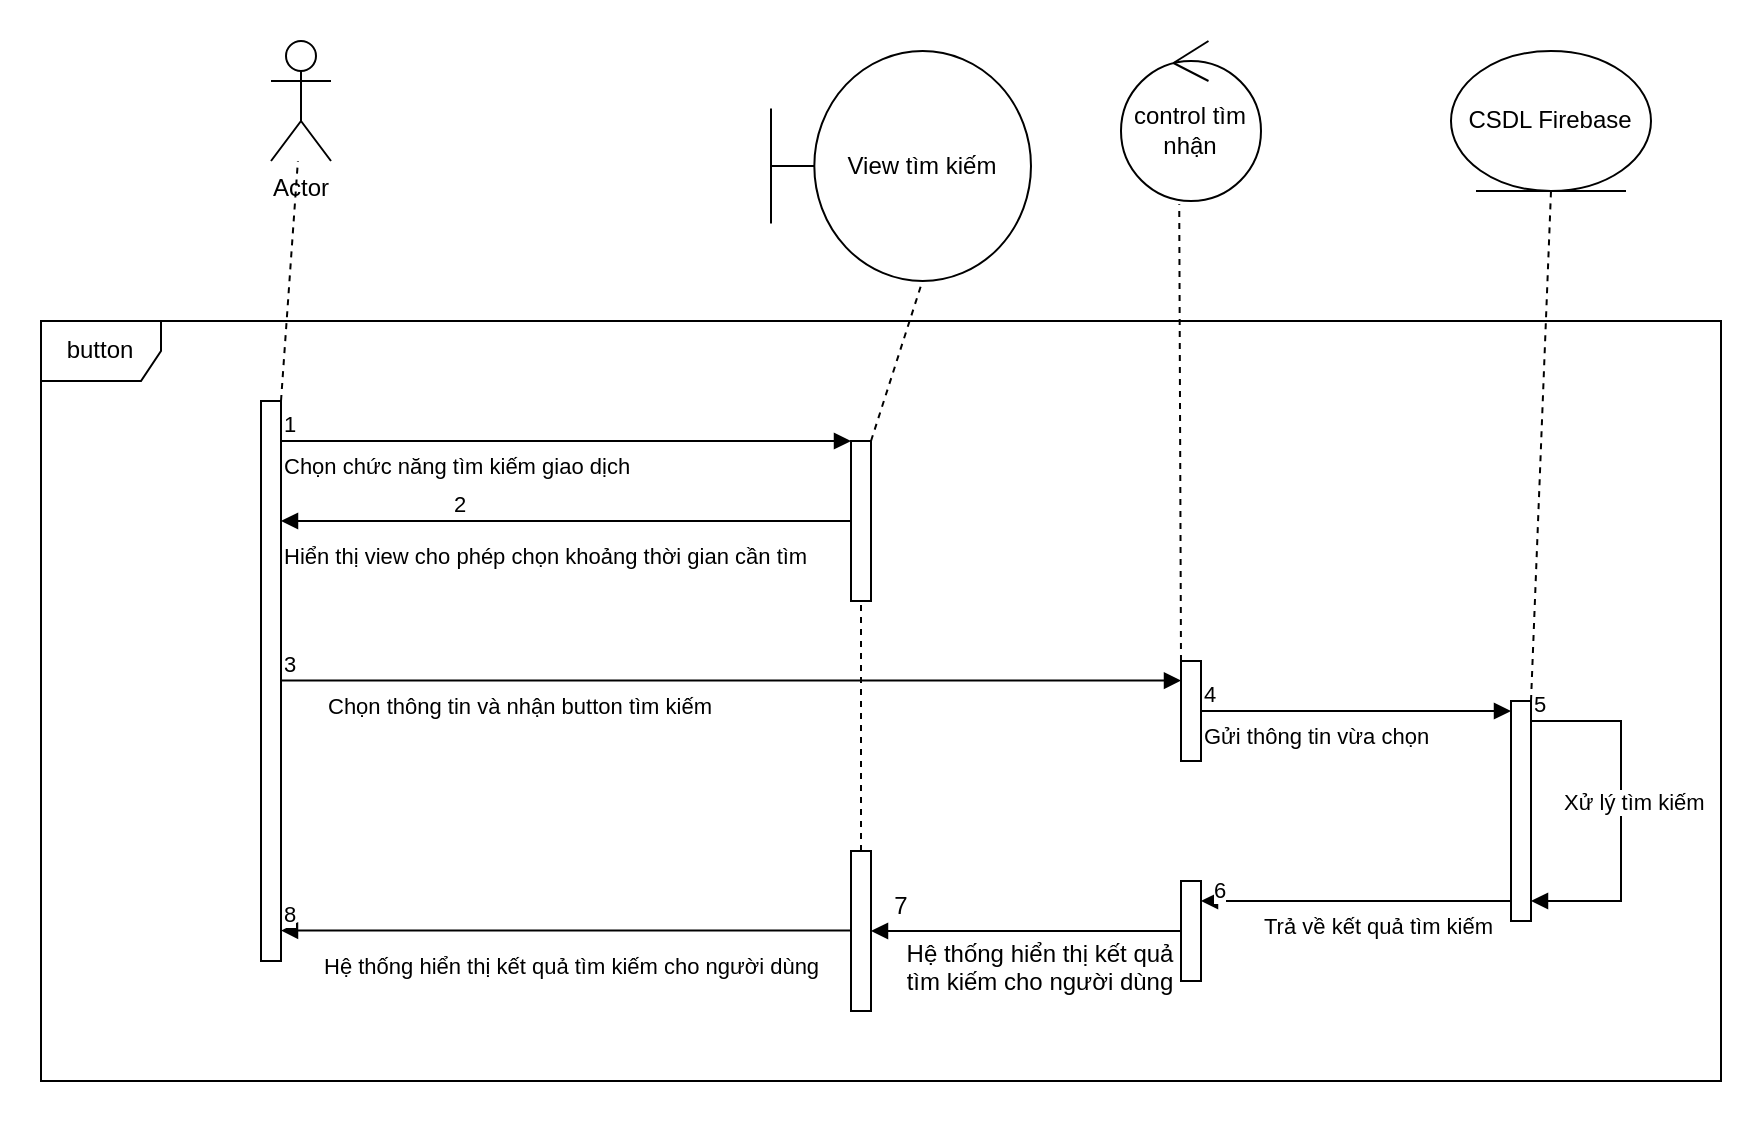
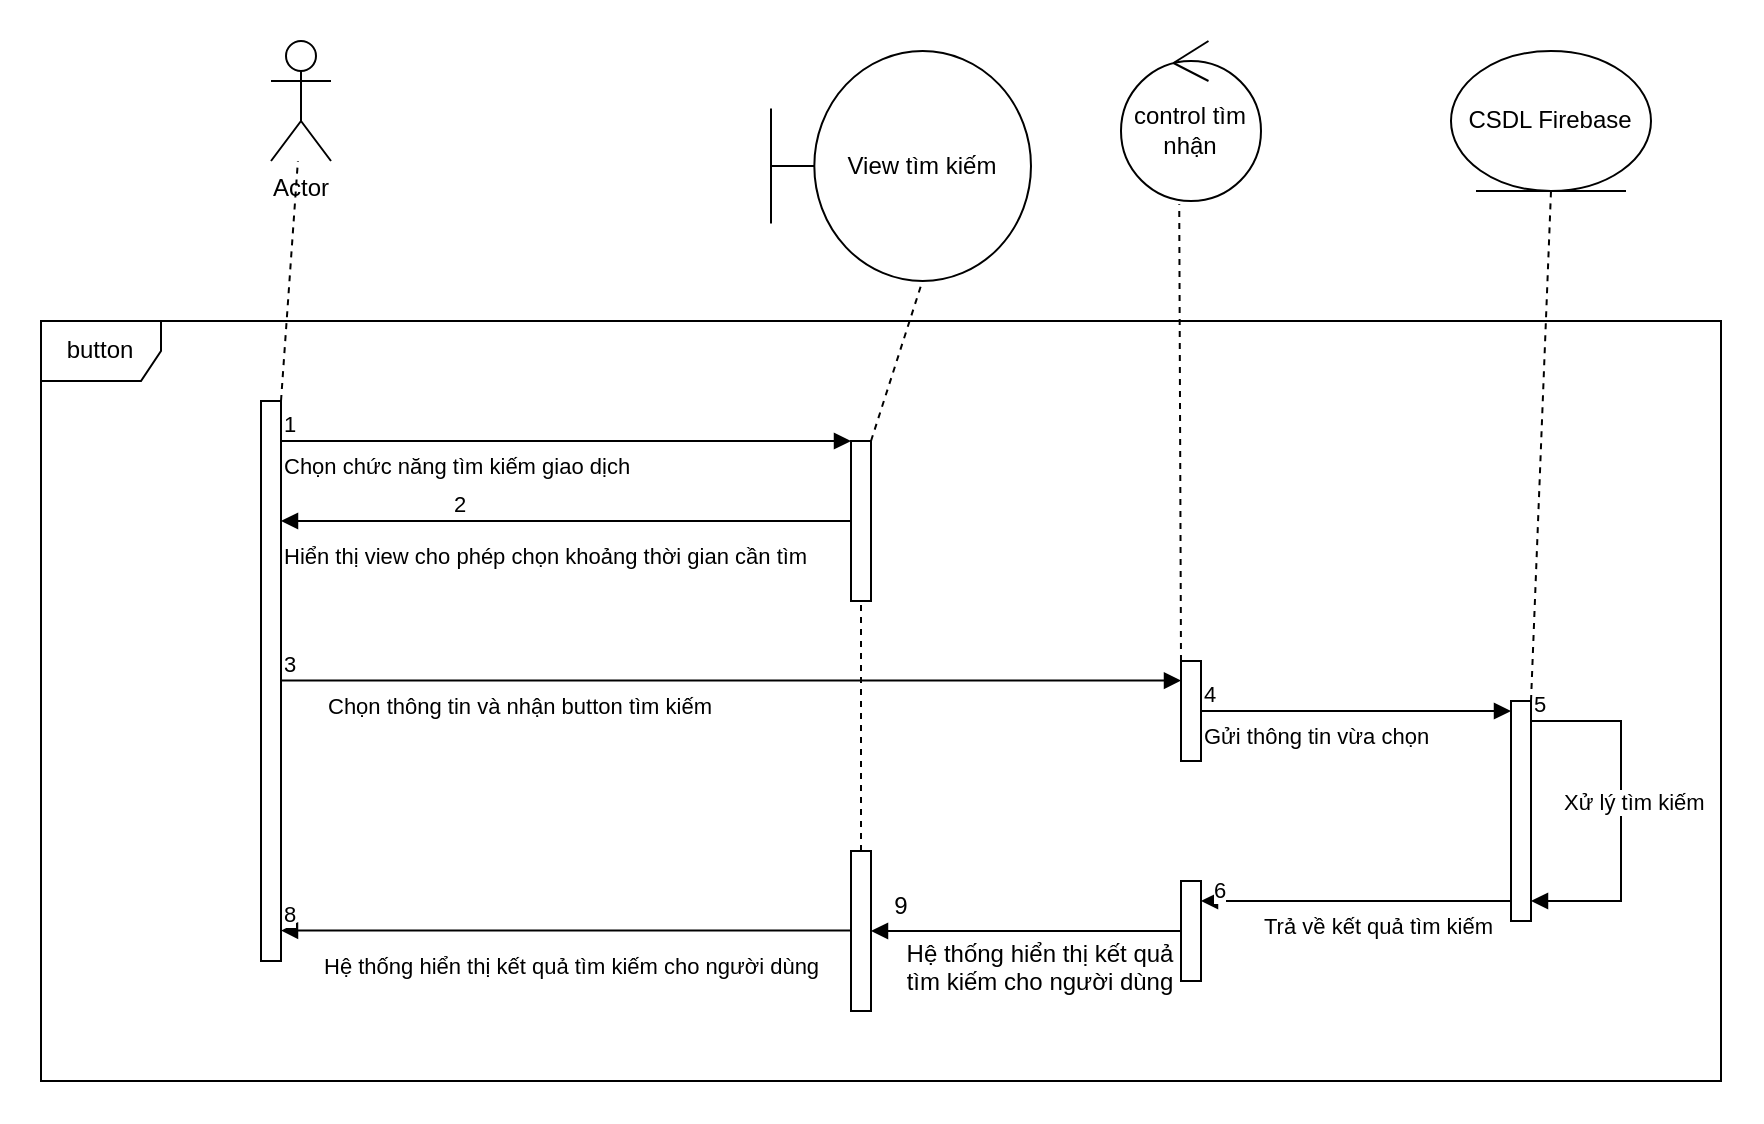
node "7": label "7" -> "9"
